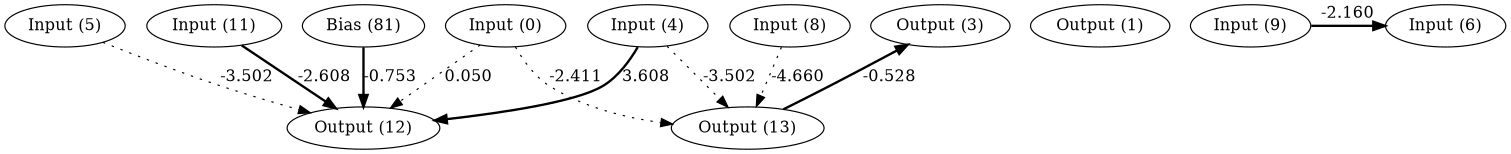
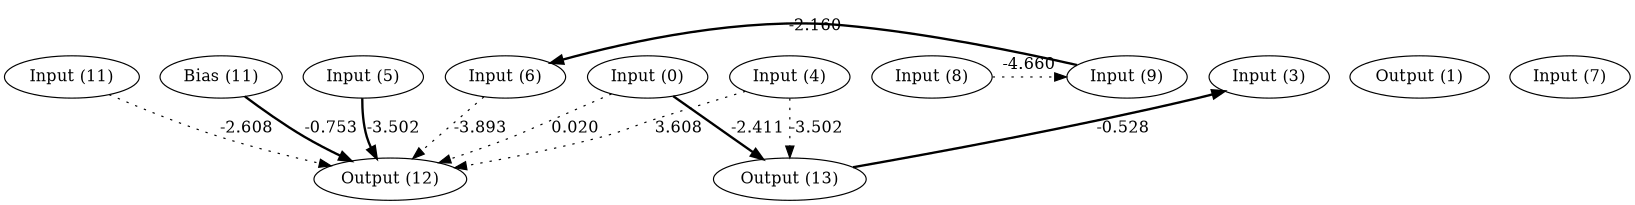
node "Bias (81)": label "Bias (81)" -> "Bias (11)"
node "Output (3)": label "Output (3)" -> "Input (3)"
edge "Input (8)" -> "Output (13)": now "Input (8)" -> "Input (9)"
edge "Input (11)" -> "Output (12)": style bold -> dotted
edge "Input (0)" -> "Output (12)": label "0.050" -> "0.020"
node "Input (7)": added
edge "Input (5)" -> "Output (12)": style dotted -> bold
edge "Input (4)" -> "Output (12)": style bold -> dotted
edge "Input (0)" -> "Output (13)": style dotted -> bold
edge "Input (6)" -> "Output (12)": added, label "-3.893"
